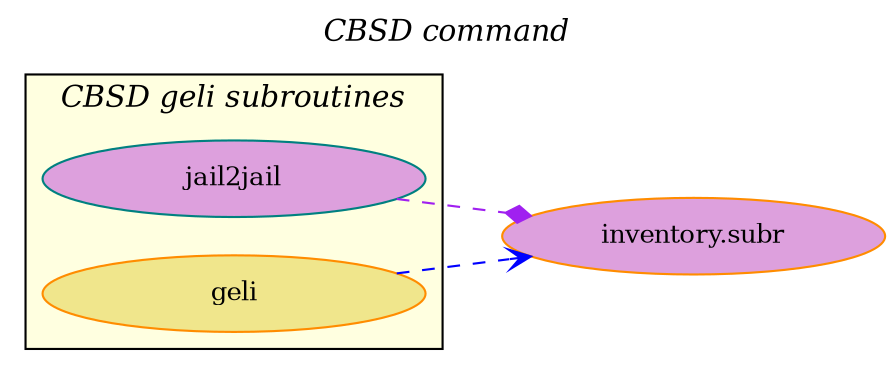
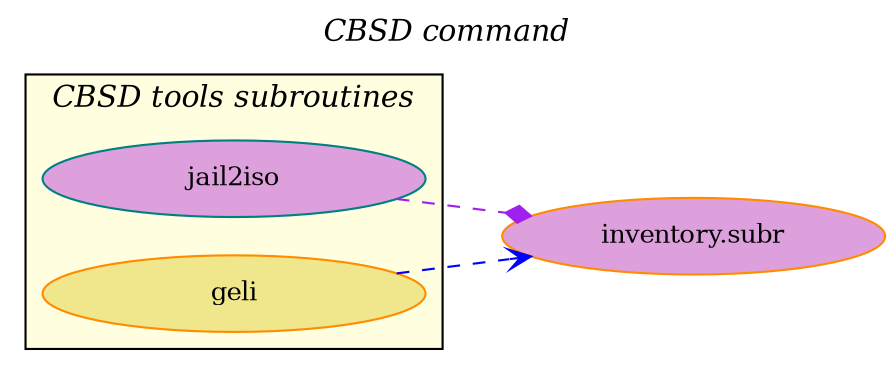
cluster "CBSD geli subroutines": label "CBSD geli subroutines" -> "CBSD tools subroutines"
node "jail2jail": label "jail2jail" -> "jail2iso"
